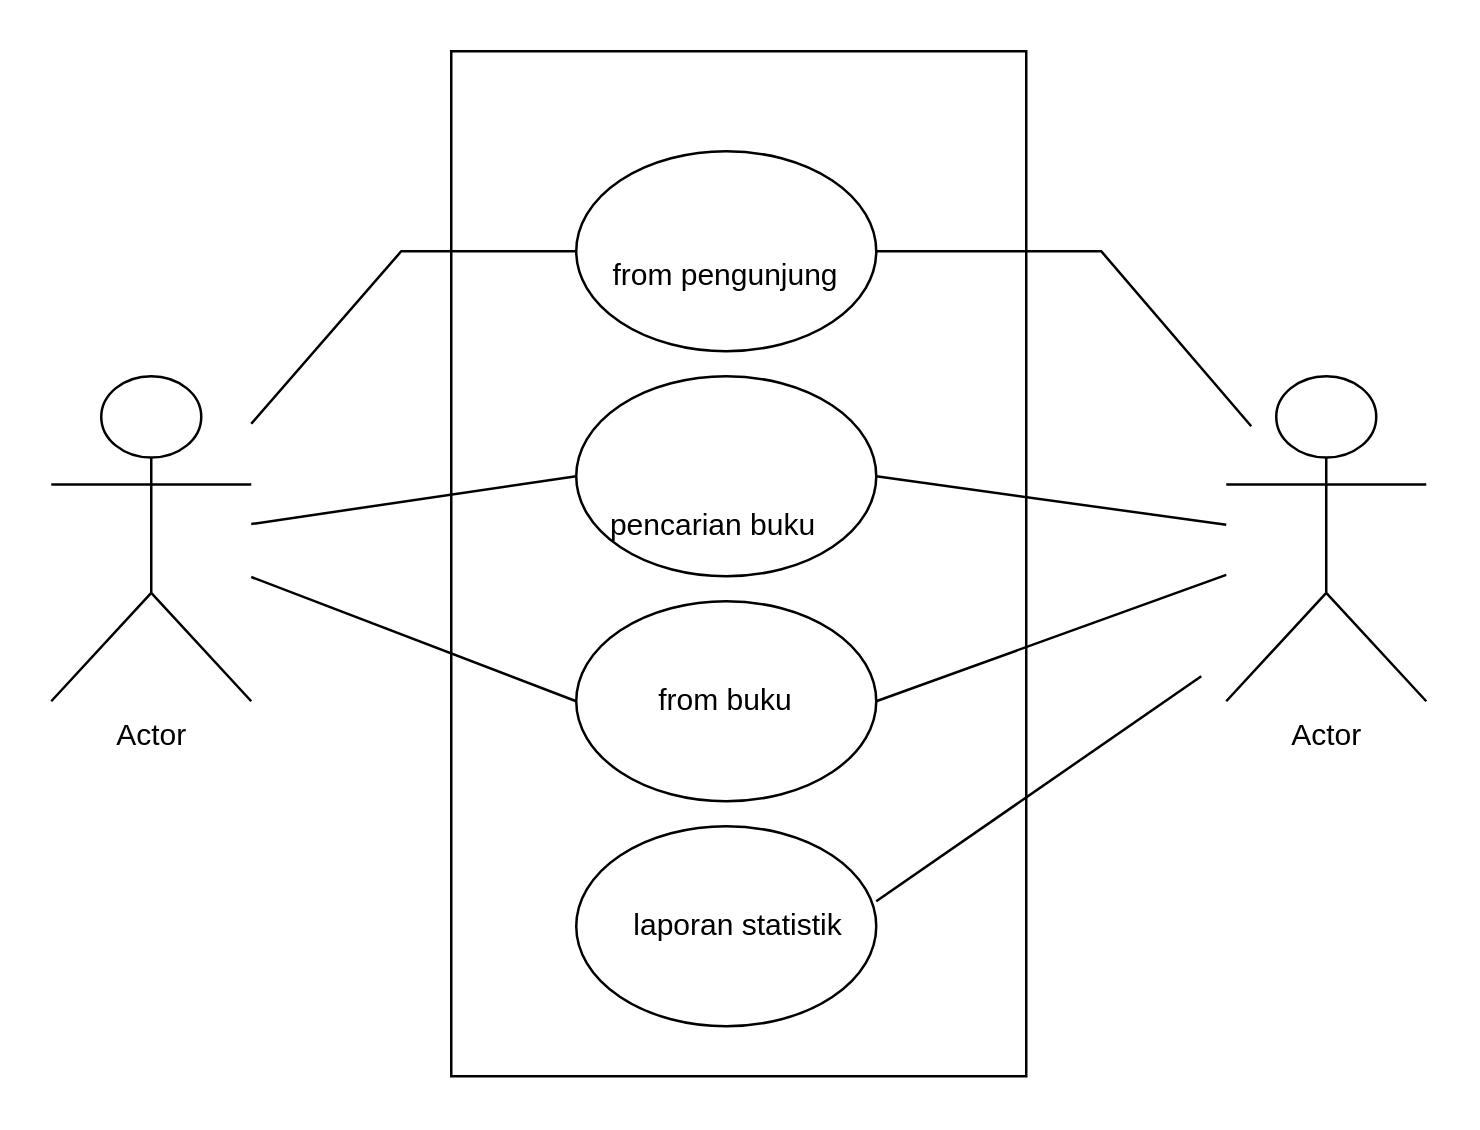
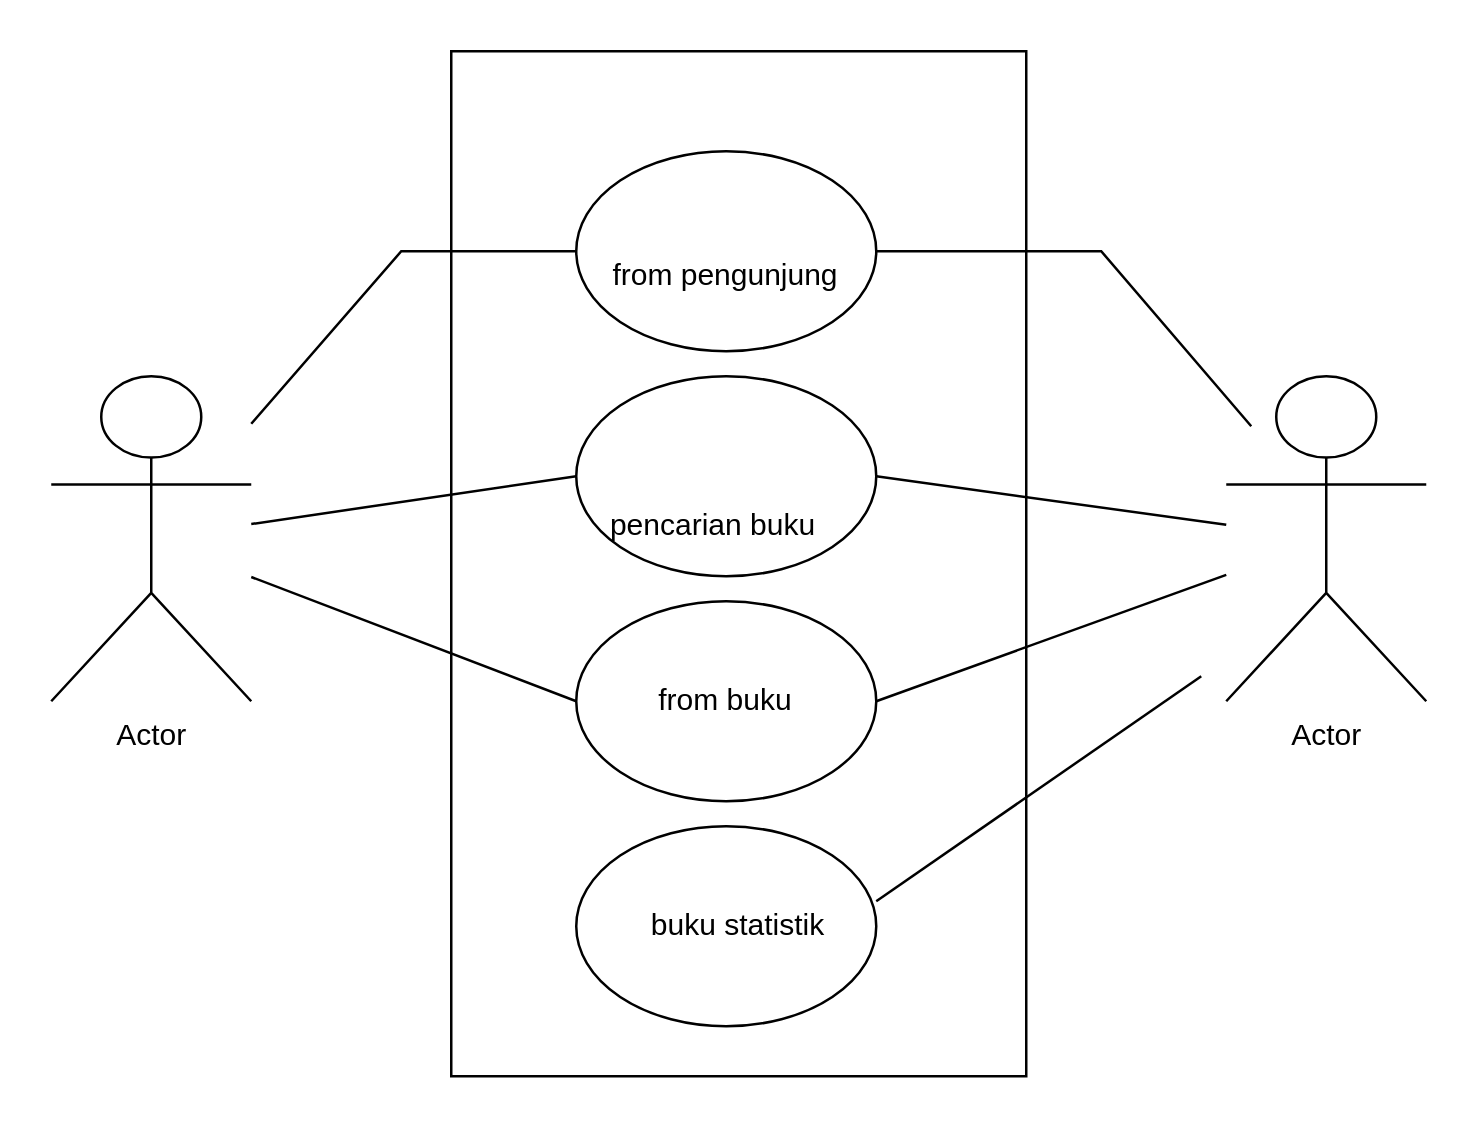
node "laporan statistik": label "laporan statistik" -> "buku statistik"
